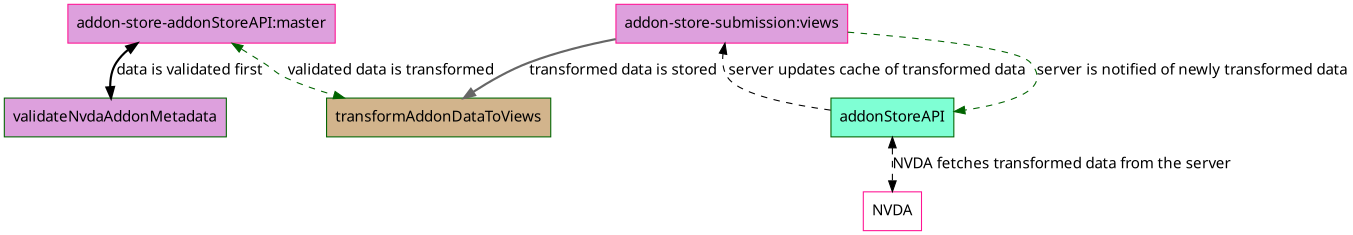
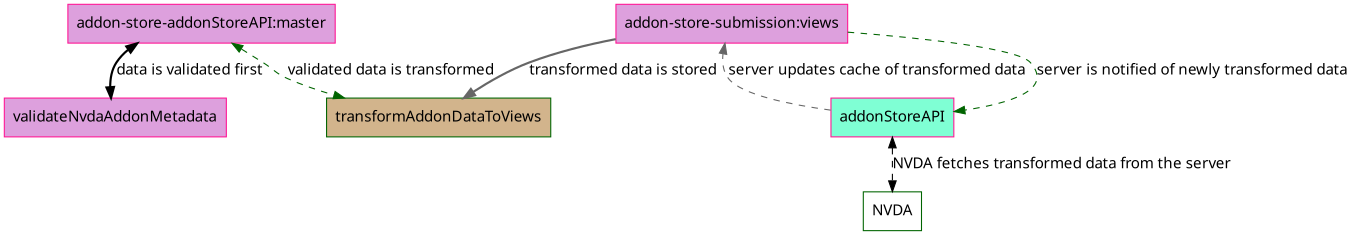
edge "addonStoreAPI" -> "addon-store-submission:views": color black -> gray40
node "validateNvdaAddonMetadata": color darkgreen -> deeppink
node "addonStoreAPI": color darkgreen -> deeppink
node "NVDA": color deeppink -> darkgreen
